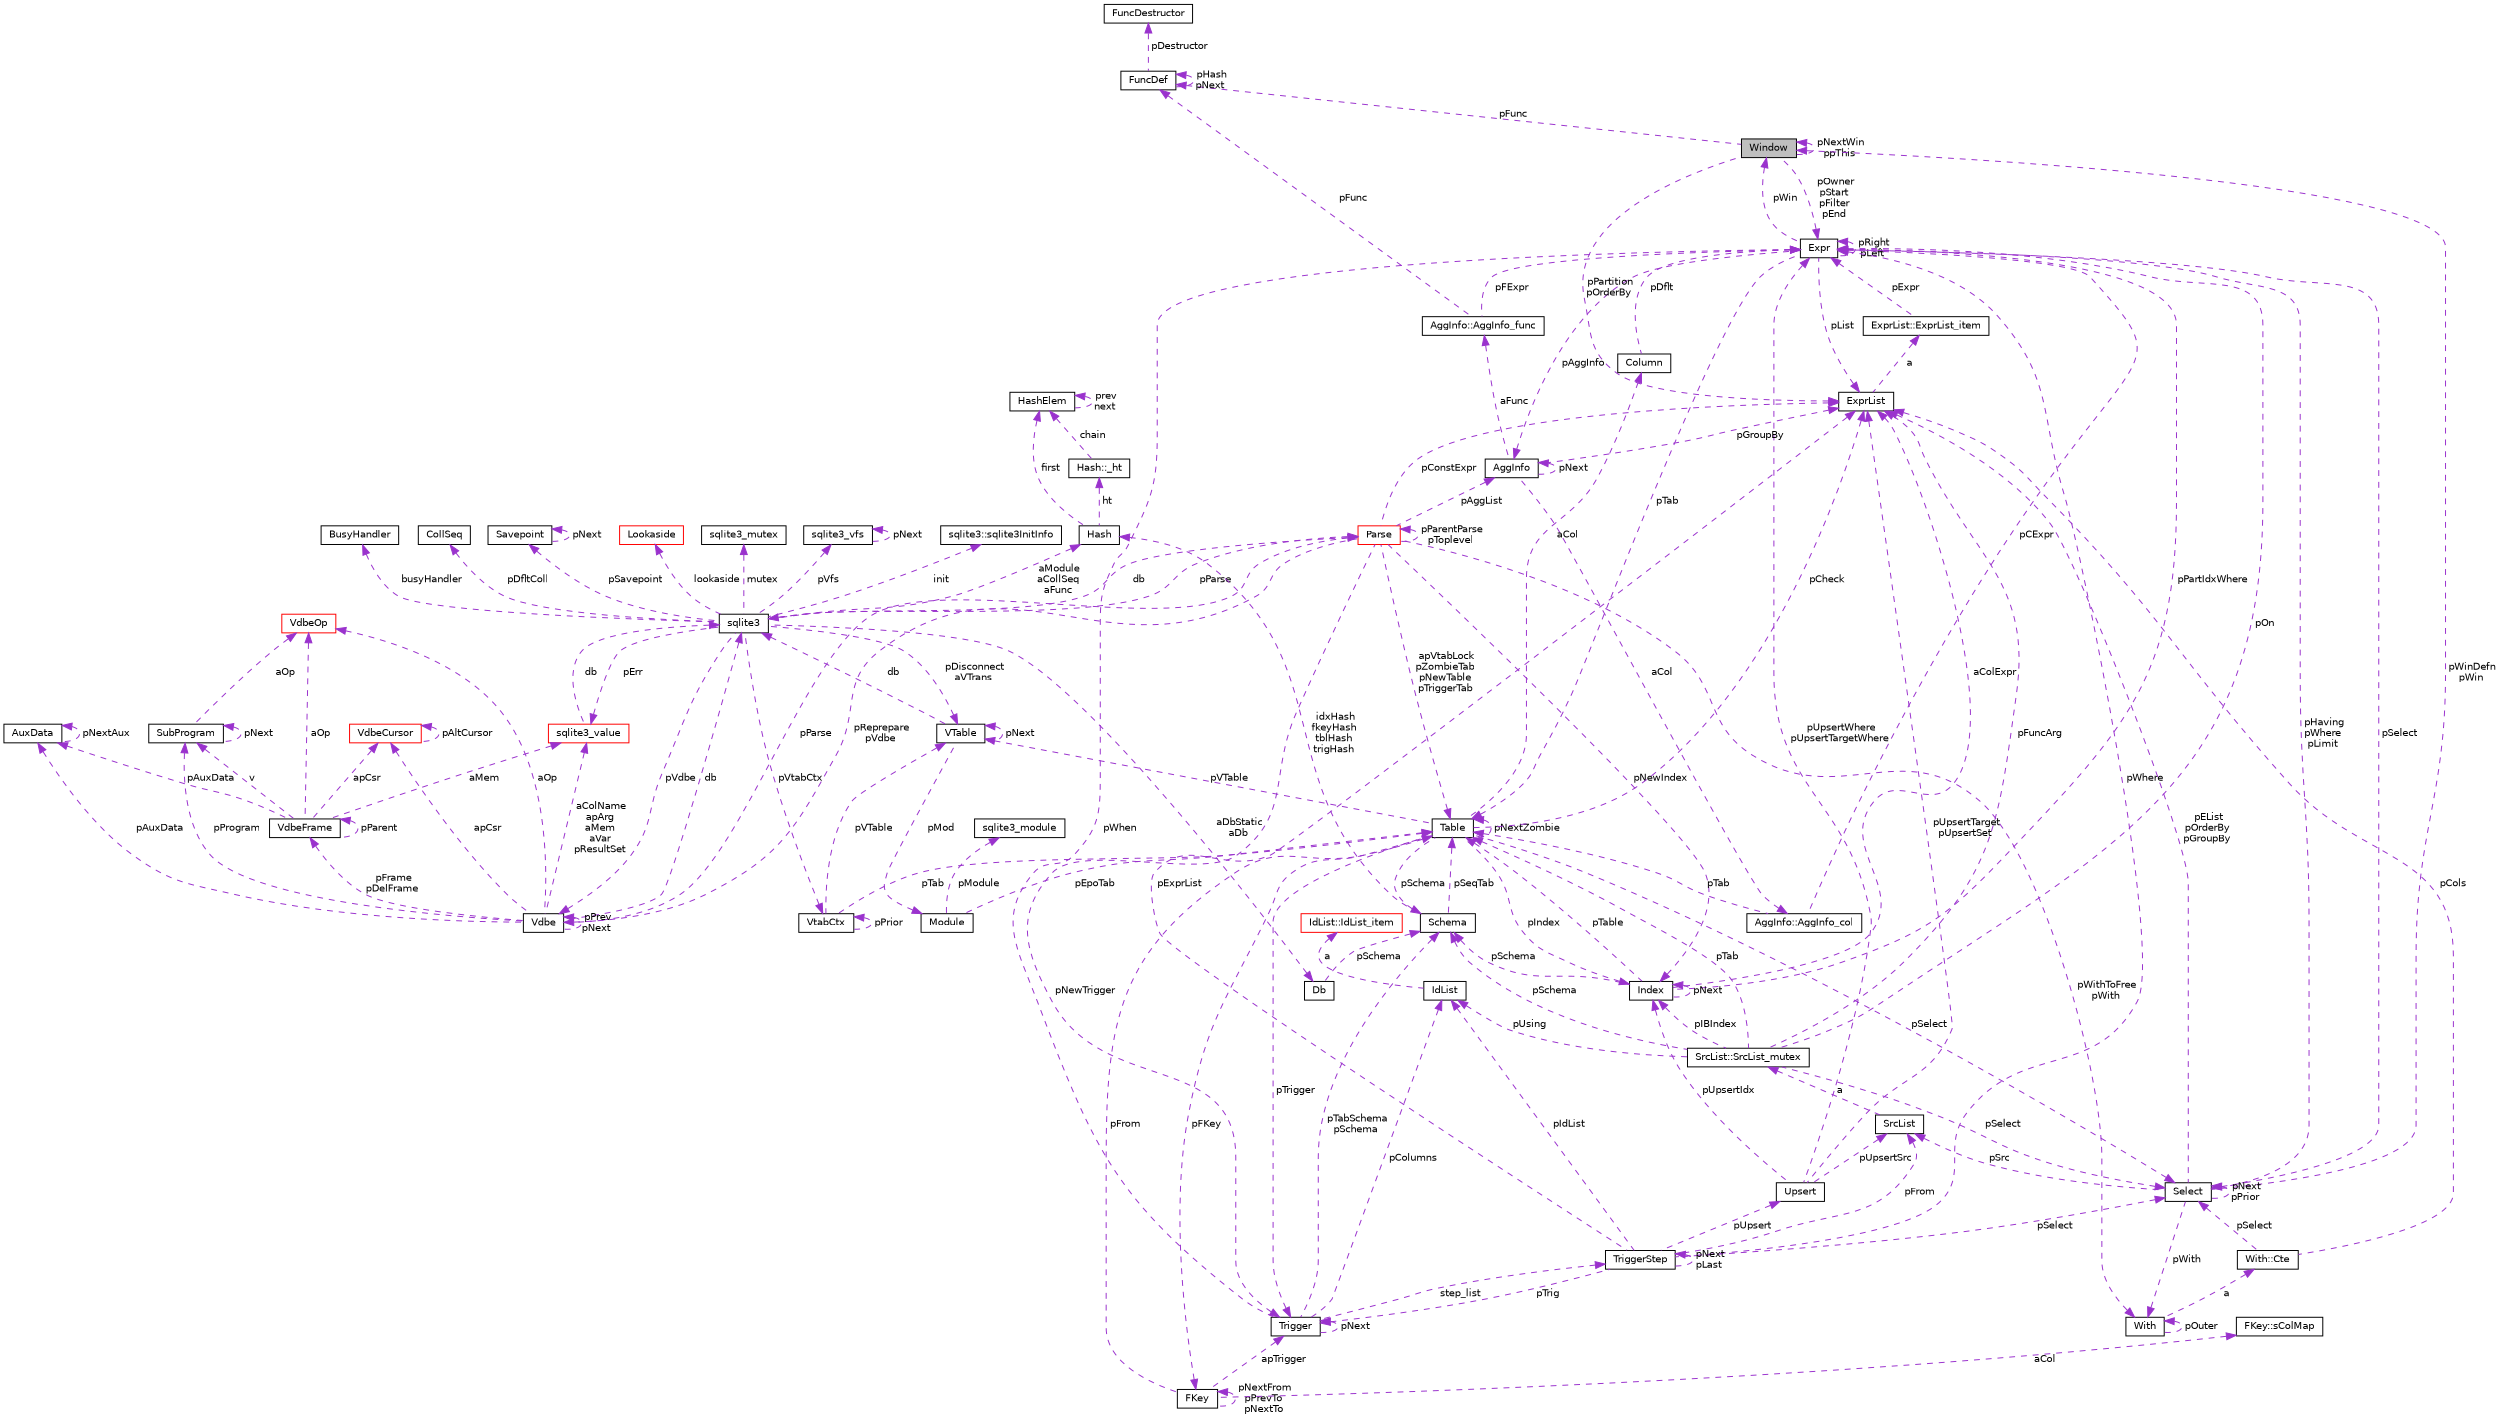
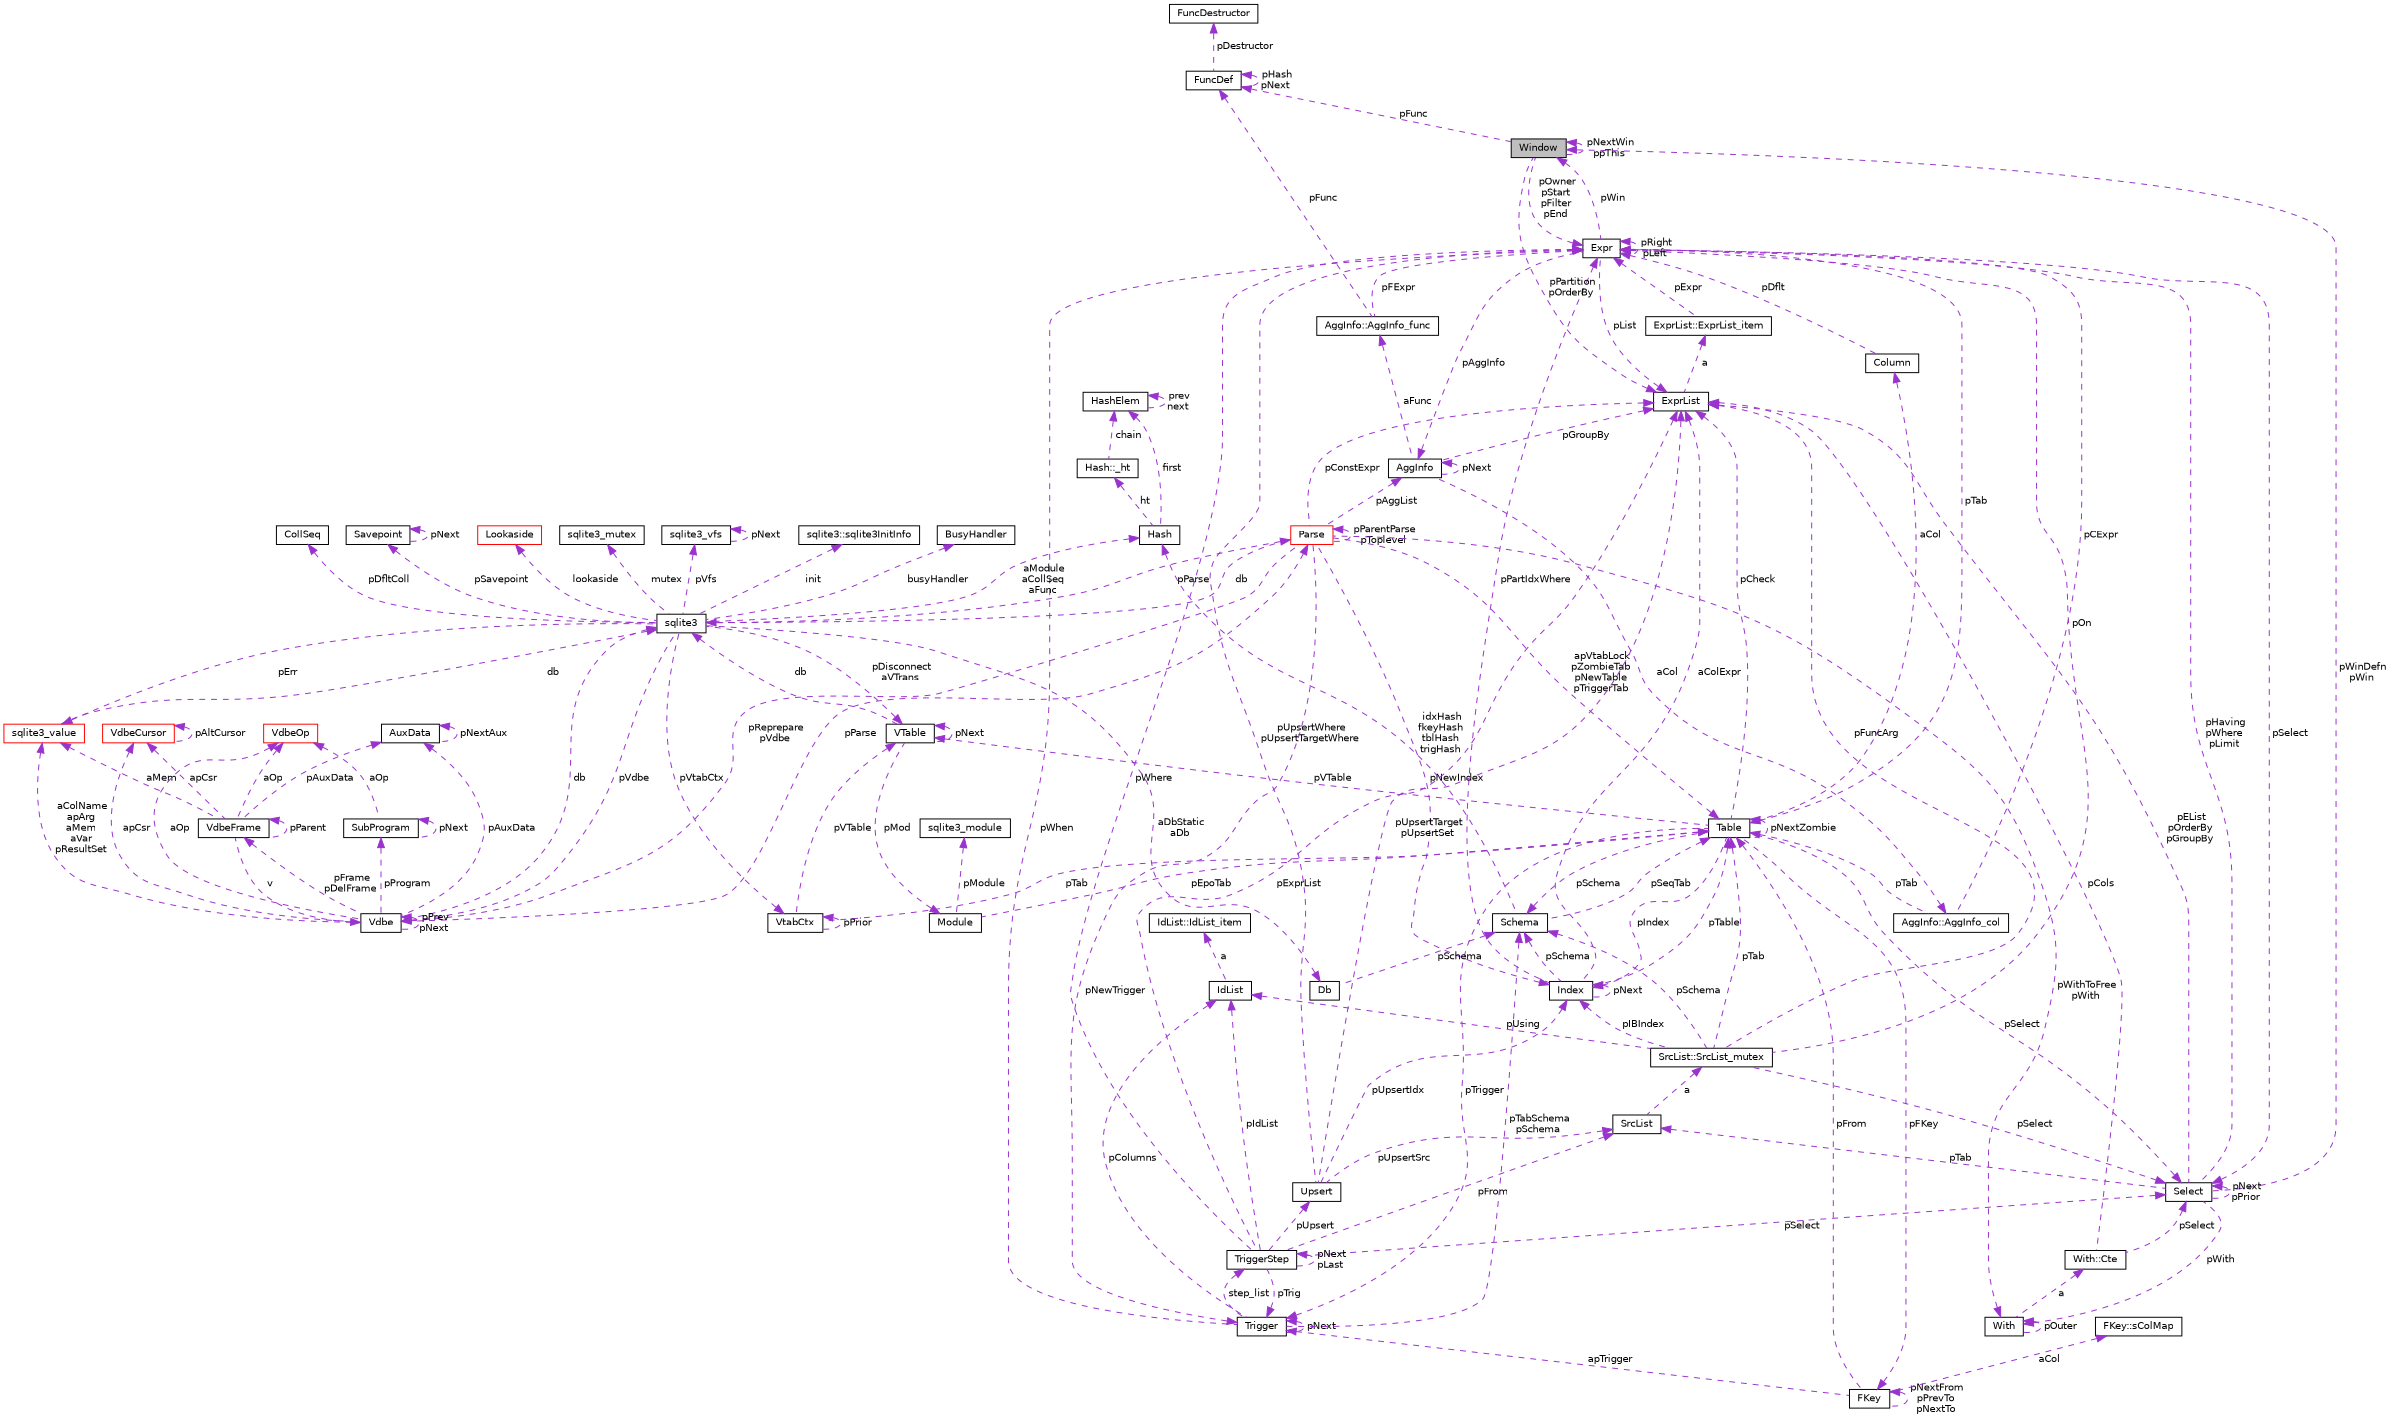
edge "VdbeFrame" -> "SubProgram": now "VdbeFrame" -> "Vdbe"
node "IdList::IdList_item": color red -> black
edge "Select" -> "SrcList": label " pSrc" -> " pTab"
